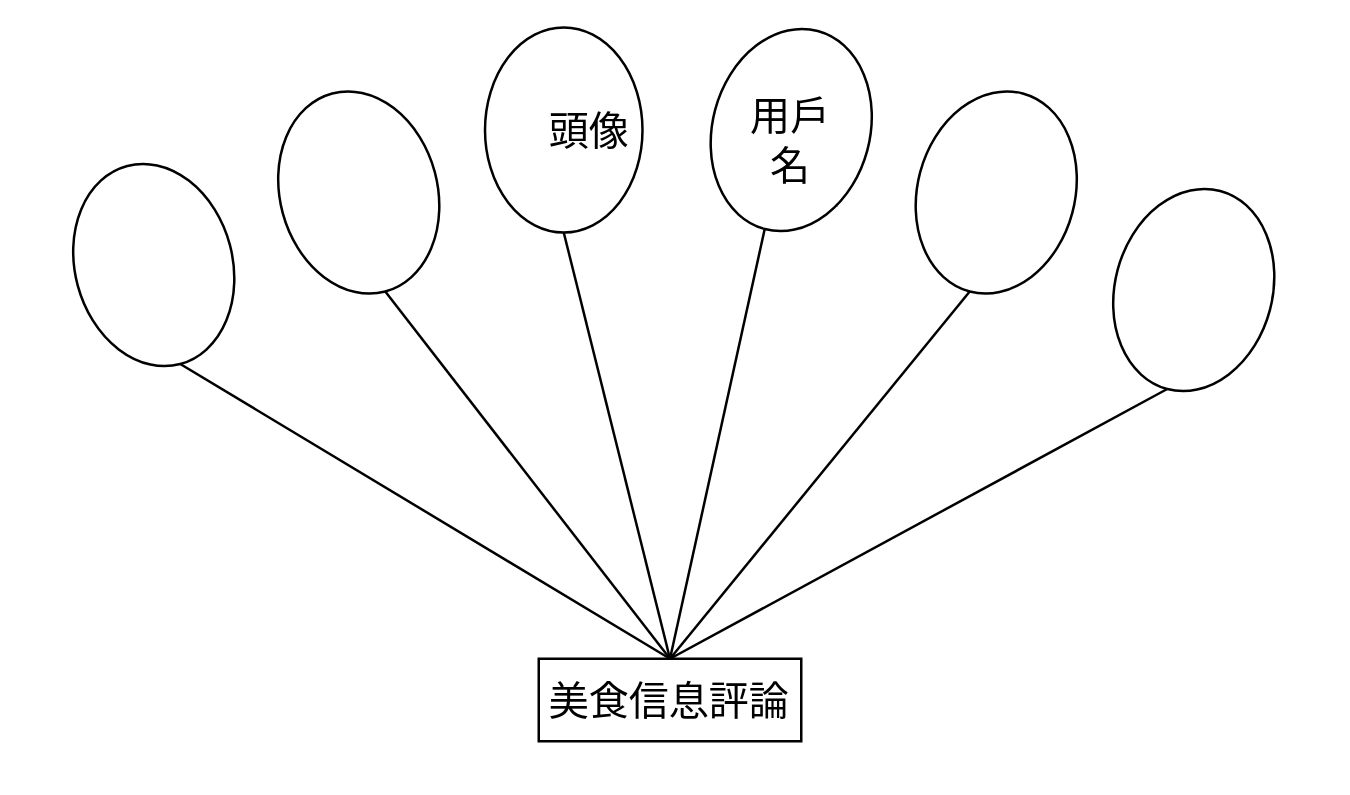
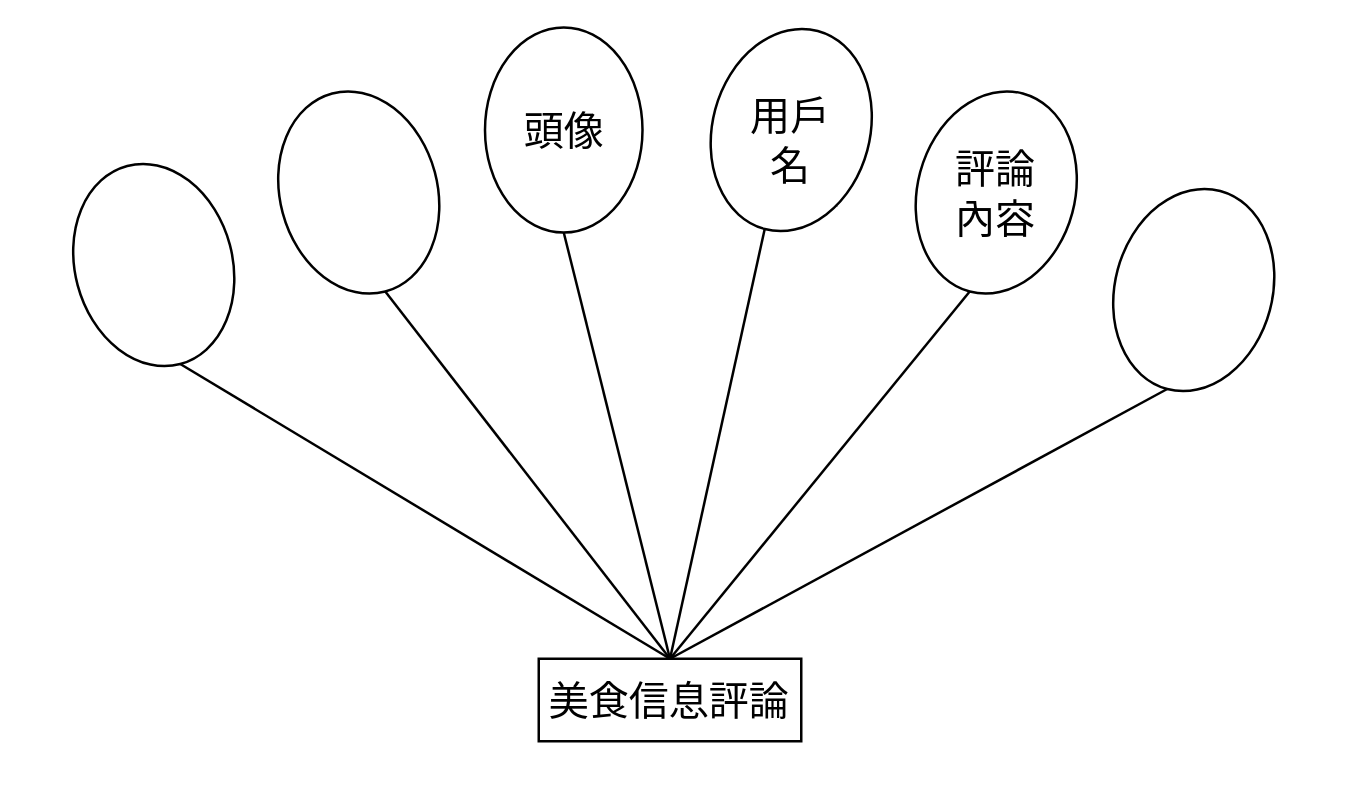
node "頭像": moved (589, 130) -> (564, 130)
node "評論 內容": added
